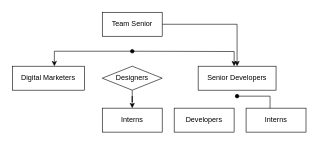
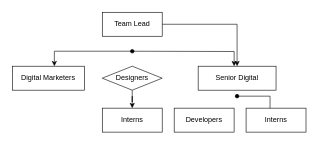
node "Team Senior": label "Team Senior" -> "Team Lead"
node "Senior Developers": label "Senior Developers" -> "Senior Digital"
